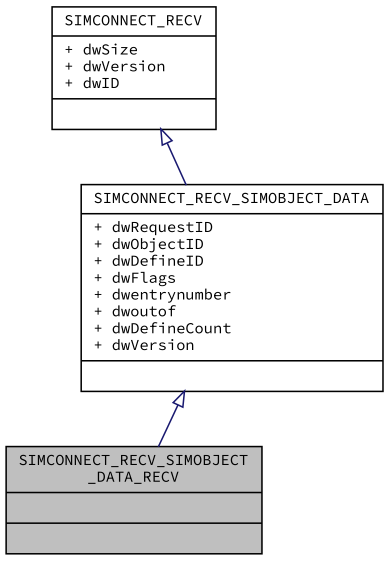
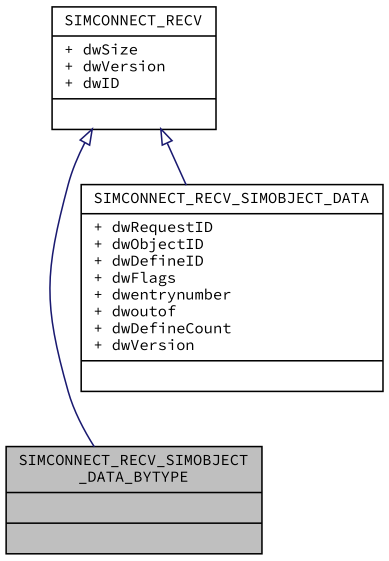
edge "SIMCONNECT_RECV_SIMOBJECT" -> "SIMCONNECT_RECV_SIMOBJECT_DATA": now "SIMCONNECT_RECV_SIMOBJECT" -> "SIMCONNECT_RECV"
node "SIMCONNECT_RECV_SIMOBJECT": text "_DATA_RECV" -> "_DATA_BYTYPE"
